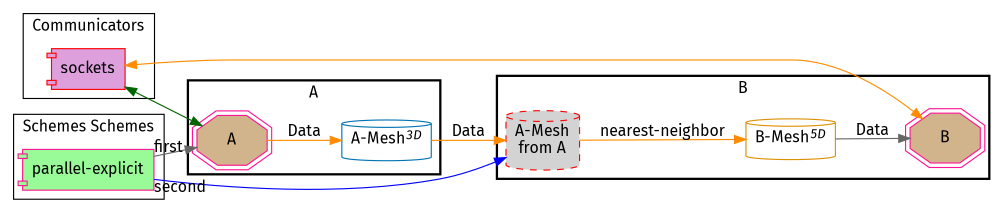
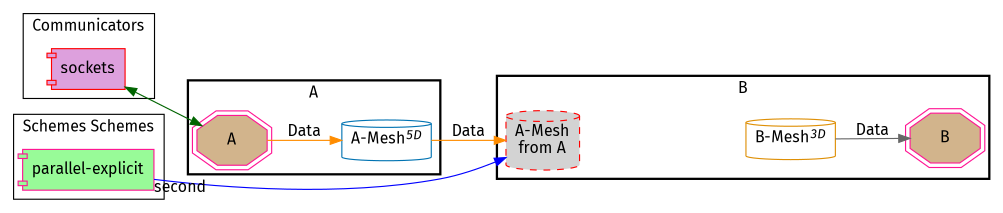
edge "sockets" -- "B": removed
node "B-Mesh": text "5D" -> "3D"
node "A-Mesh": text "3D" -> "5D"
edge "A-Mesh from A" -> "B-Mesh": removed, label "nearest-neighbor"
edge "parallel-explicit" -> "A": removed
